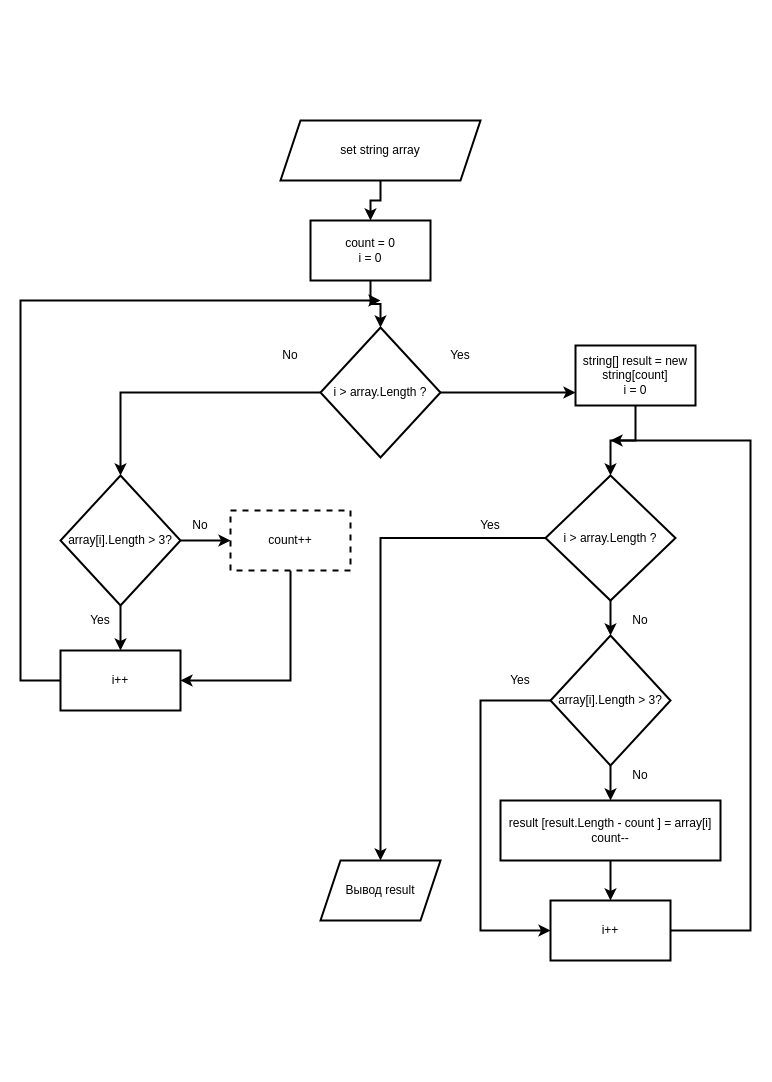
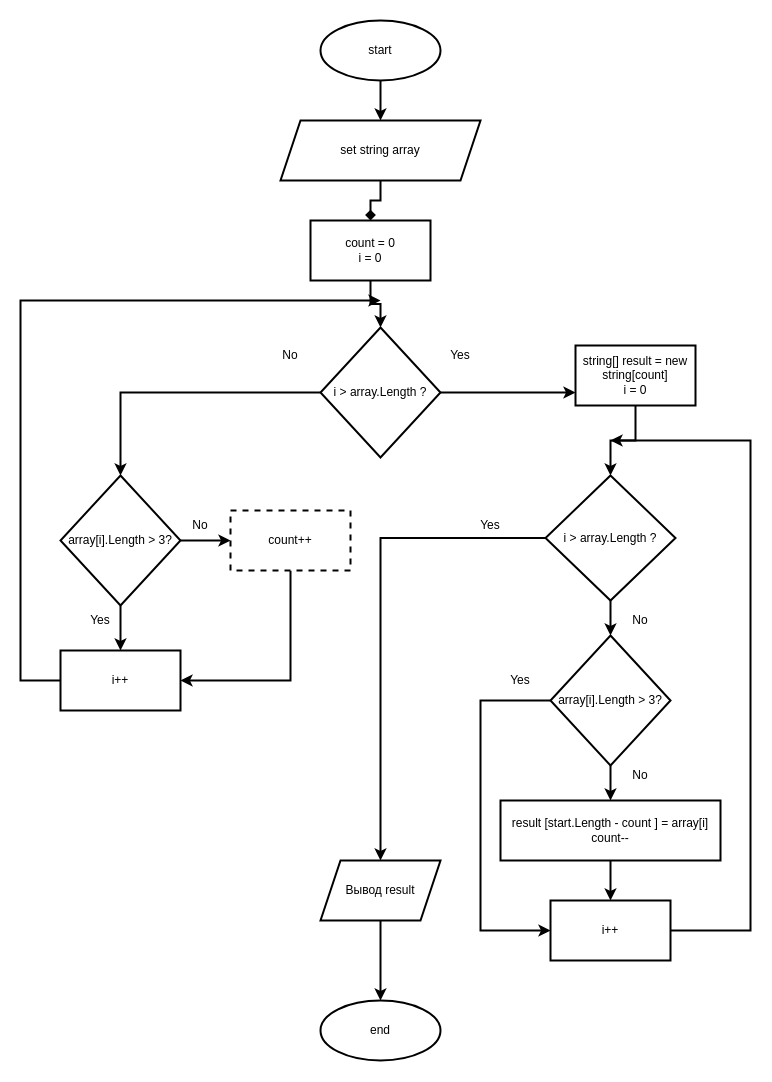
node "start": added
edge "start" -> "set string array": added
edge "set string array" -> "count = 0 i = 0": arrowhead classic -> diamond
node "result [result.Length - count ] = array[i] count--": label "result [result.Length - count ] = array[i] count--" -> "result [start.Length - count ] = array[i] count--"
edge "Вывод result" -> "end": added
node "end": added
